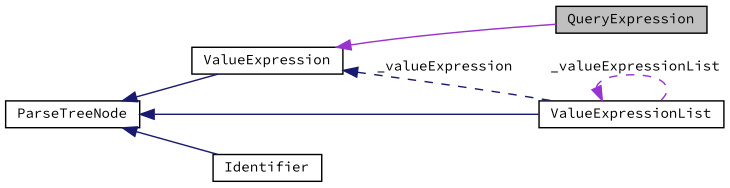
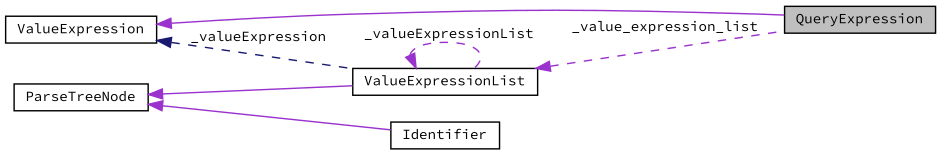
edge "QueryExpression" -> "ValueExpressionList": added, label "_value_expression_list"
edge "ValueExpression" -> "ParseTreeNode": removed
edge "ValueExpressionList" -> "ParseTreeNode": color midnightblue -> darkorchid3
edge "Identifier" -> "ParseTreeNode": color midnightblue -> darkorchid3
